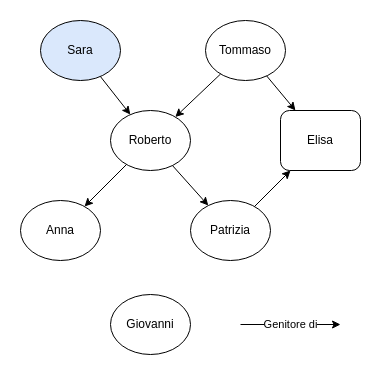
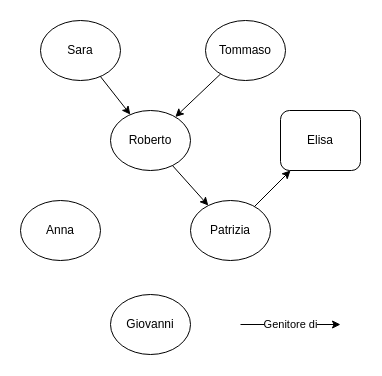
node "Sara": fillcolor #dae8fc -> #ffffff
edge "Tommaso" -> "Elisa": removed
edge "Roberto" -> "Anna": removed
